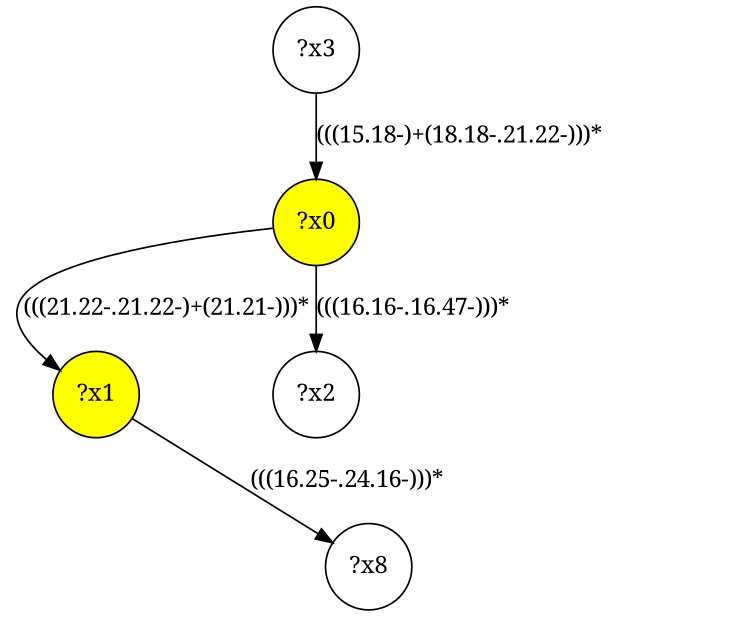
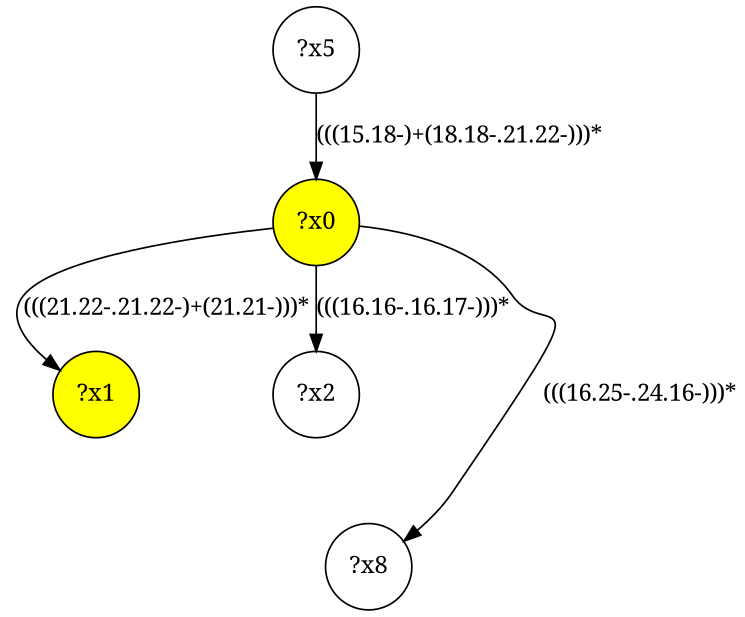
node "?x3": label "?x3" -> "?x5"
edge "?x0" -> "?x2": label "(((16.16-.16.47-)))*" -> "(((16.16-.16.17-)))*"
edge "?x1" -> "?x8": now "?x0" -> "?x8"
